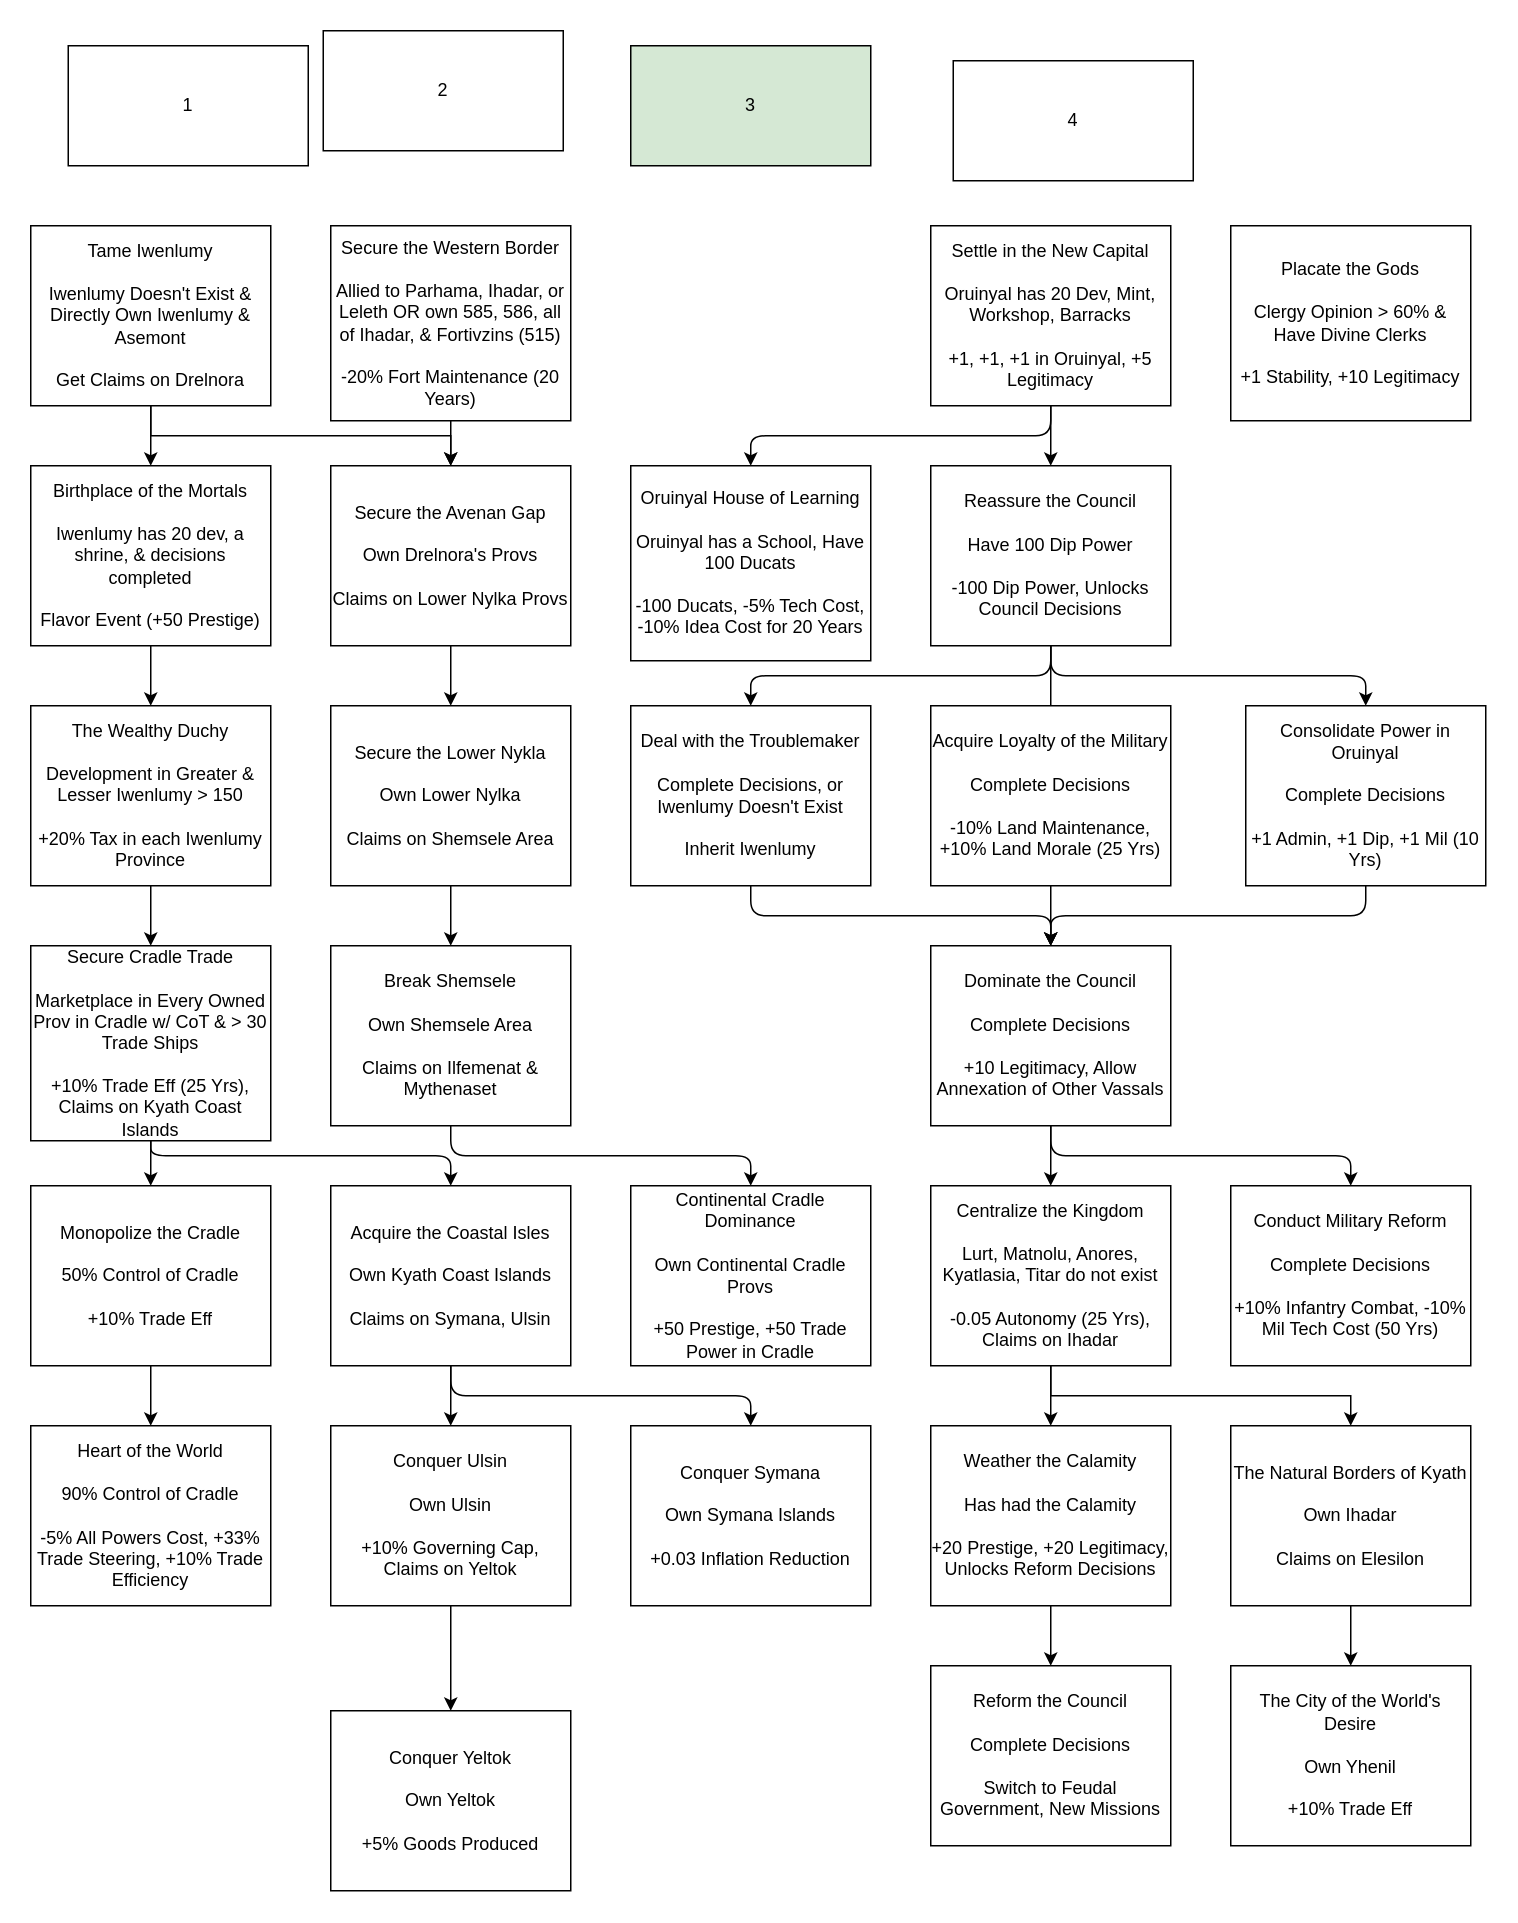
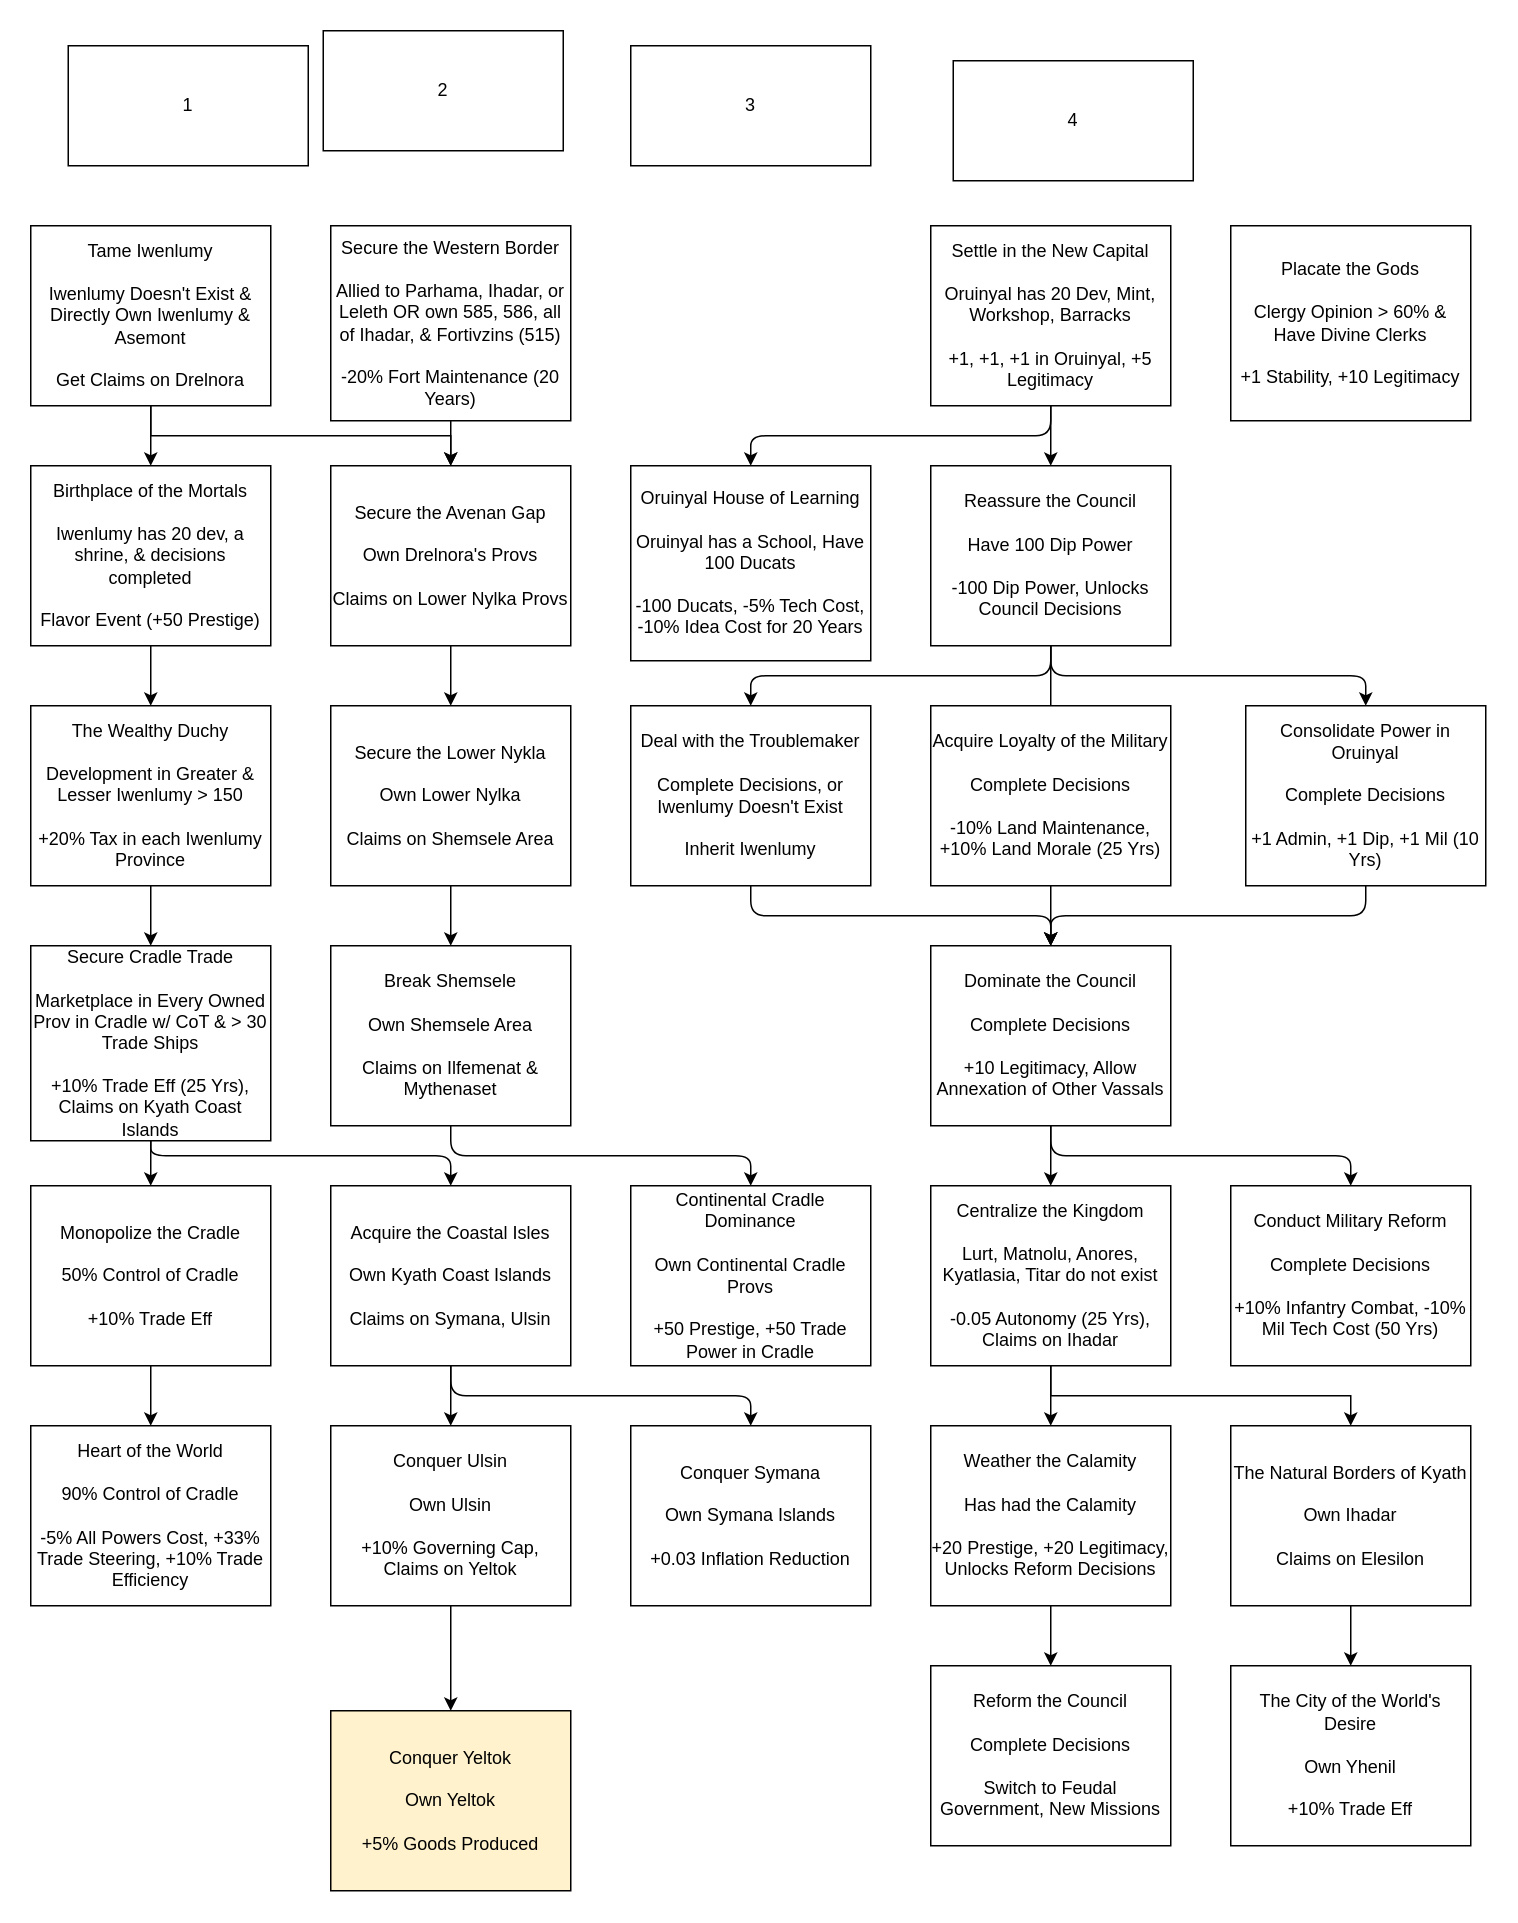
node "3": fillcolor #d5e8d4 -> #ffffff
node "Conquer Yeltok Own Yeltok +5% Goods Produced": fillcolor #ffffff -> #fff2cc
